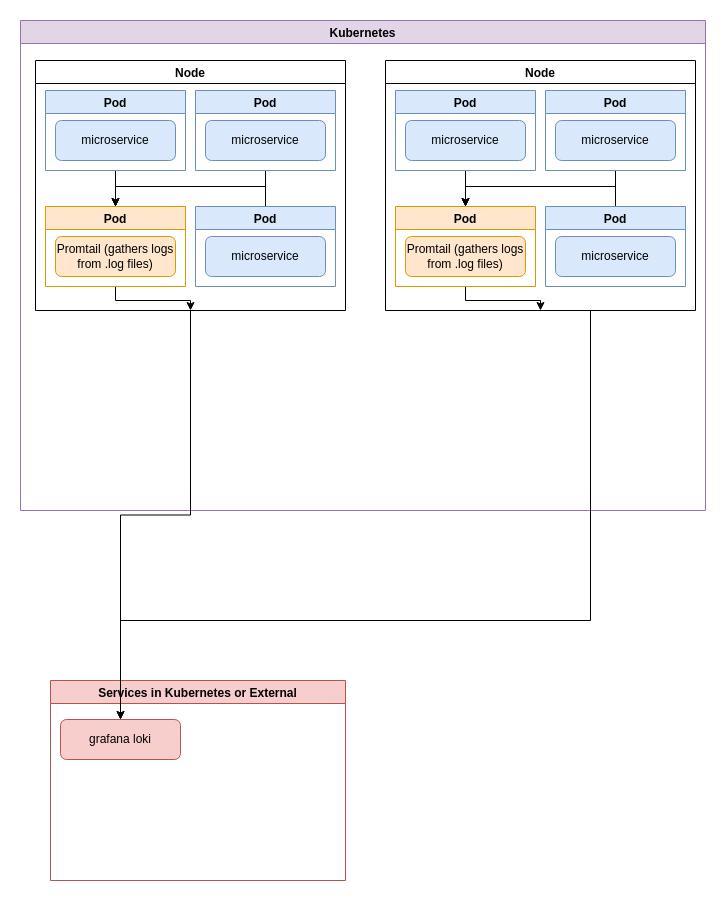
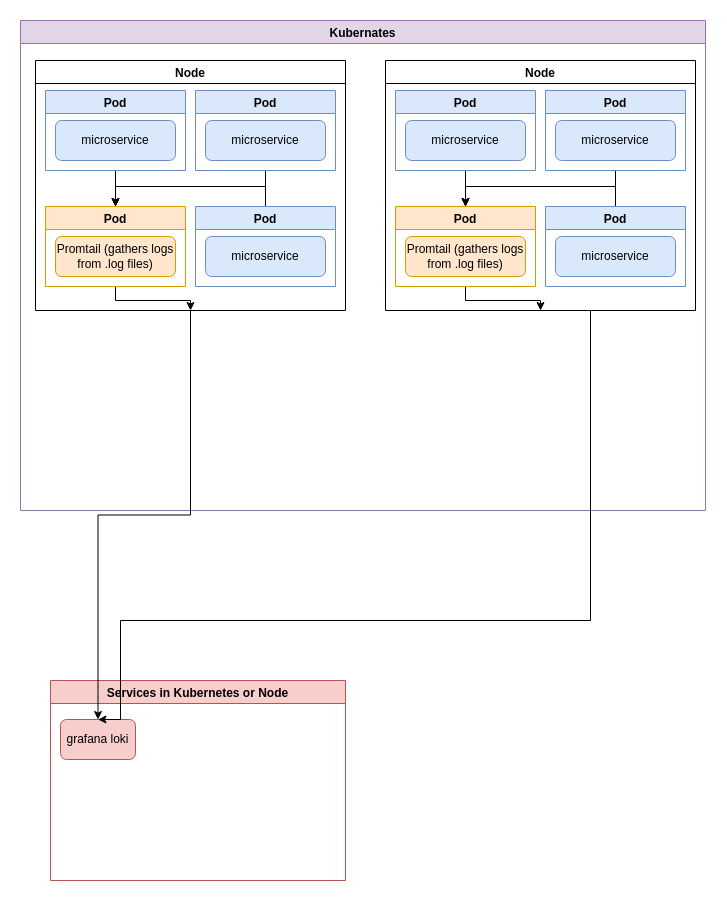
node "Kubernetes": label "Kubernetes" -> "Kubernates"
node "Services in Kubernetes or External": label "Services in Kubernetes or External" -> "Services in Kubernetes or Node"
node "grafana loki": size 120x40 -> 75x40
